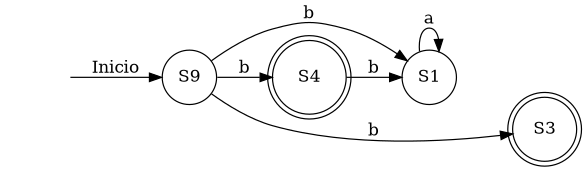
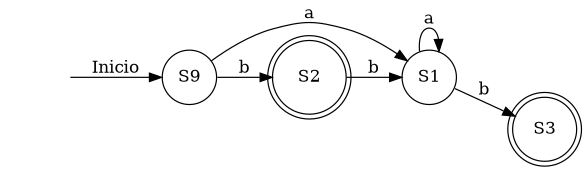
edge "S9" -> "S1": label "b" -> "a"
node "S4": label "S4" -> "S2"
edge "S9" -> "S3": now "S1" -> "S3"
